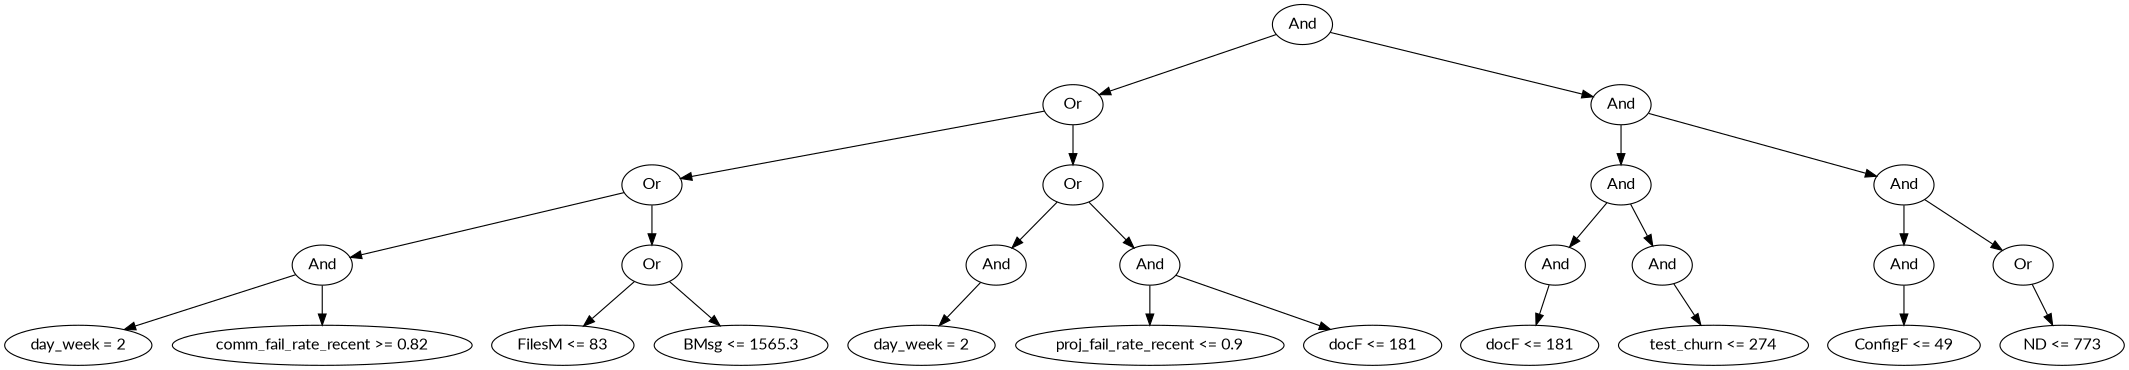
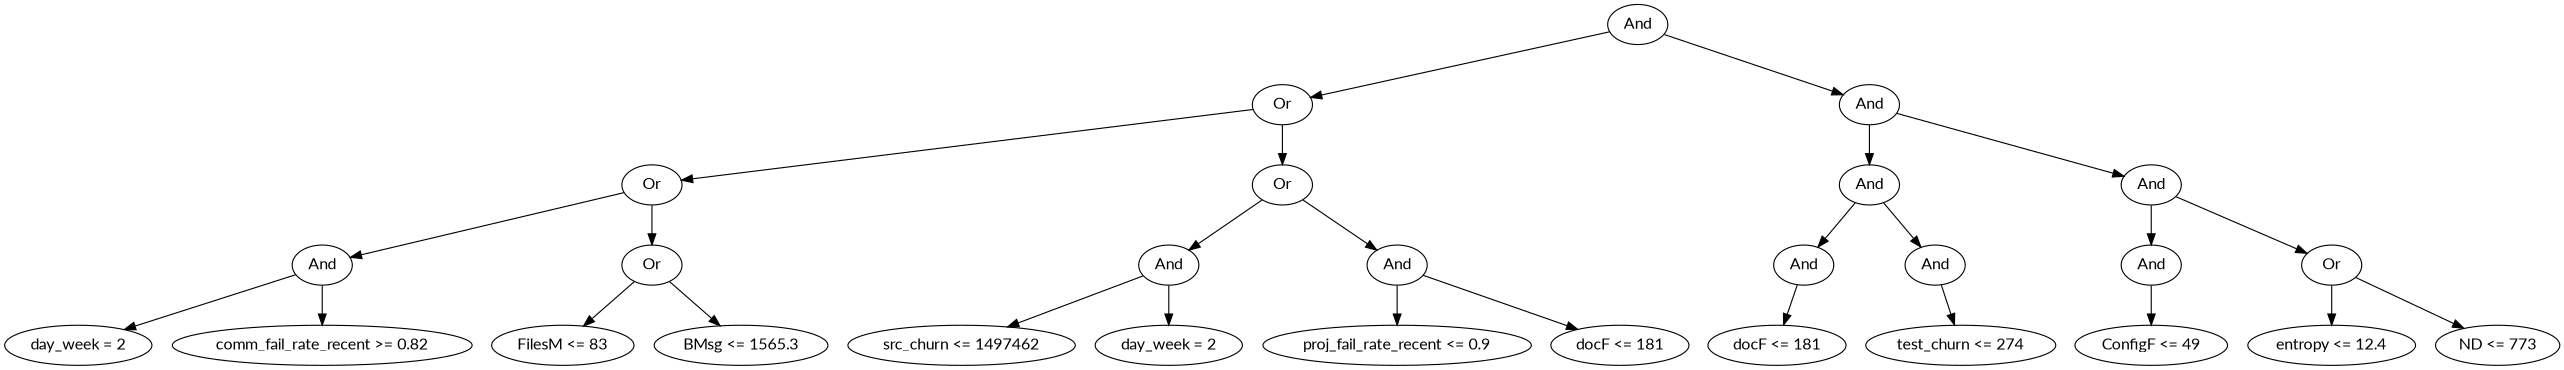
node "src_churn <= 1497462": added
node "entropy <= 12.4": added
